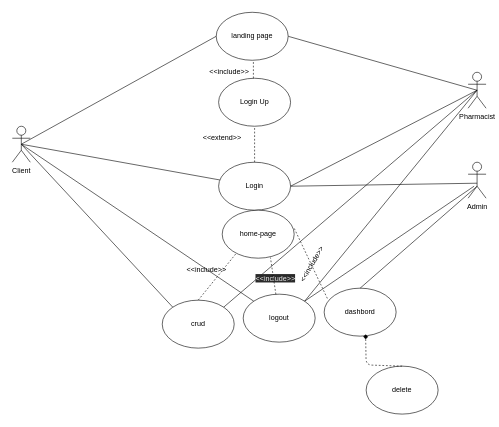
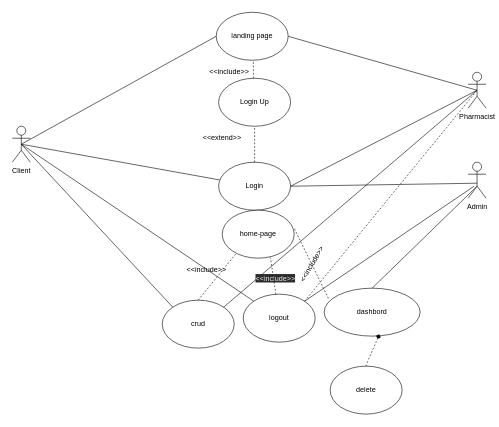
edge "Pharmacist" -- "logout": style solid -> dashed
node "dashbord": size 72x48 -> 96x48
node "delete": moved (402, 390) -> (366, 390)
